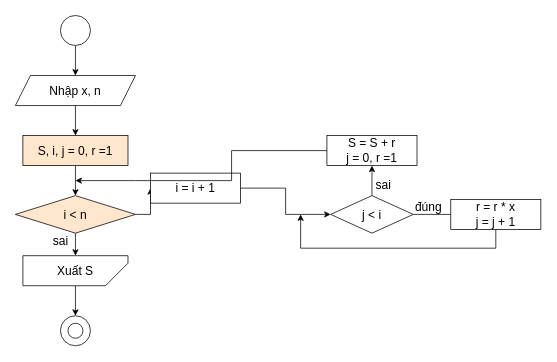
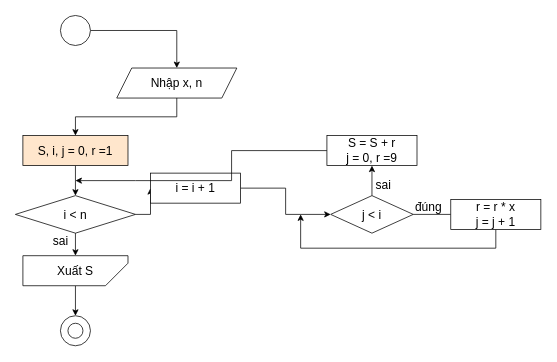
node "Nhập x, n": moved (75, 90) -> (177, 83)
node "S = S + r j = 0, r =1": label "S = S + r j = 0, r =1" -> "S = S + r j = 0, r =9"
node "i < n": fillcolor #ffe6cc -> #ffffff
